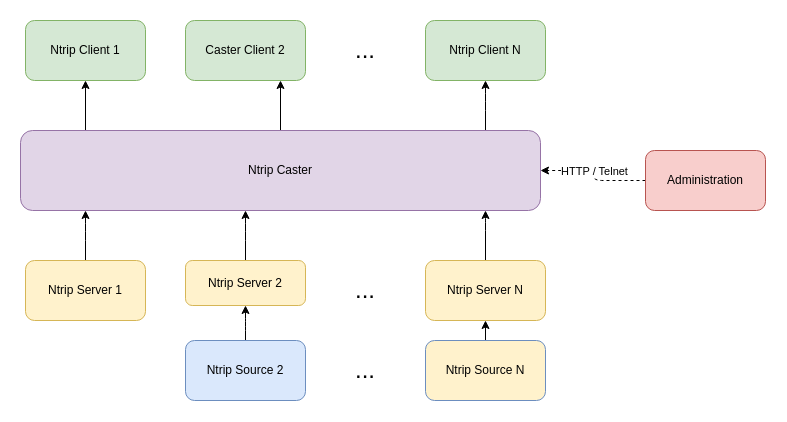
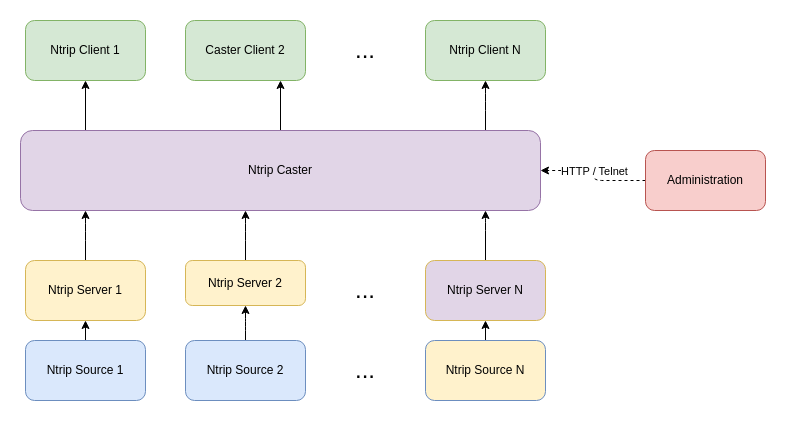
node "Ntrip Server N": fillcolor #fff2cc -> #e1d5e7
edge "Ntrip Source 1" -> "Ntrip Server 1": added
node "Ntrip Source 1": added
